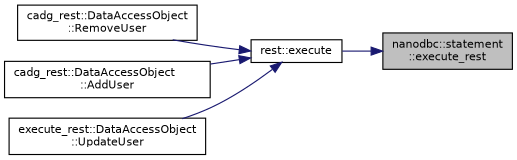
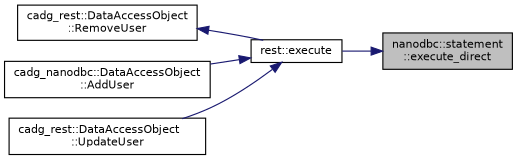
edge "cadg_rest::DataAccessObject ::RemoveUser" -> "rest::execute": reversed
node "nanodbc::statement ::execute_rest": label "nanodbc::statement ::execute_rest" -> "nanodbc::statement ::execute_direct"
node "cadg_rest::DataAccessObject ::AddUser": label "cadg_rest::DataAccessObject ::AddUser" -> "cadg_nanodbc::DataAccessObject ::AddUser"
node "execute_rest::DataAccessObject ::UpdateUser": label "execute_rest::DataAccessObject ::UpdateUser" -> "cadg_rest::DataAccessObject ::UpdateUser"
